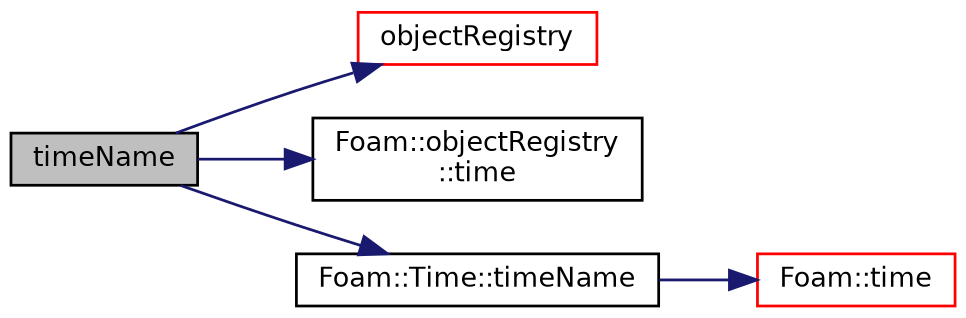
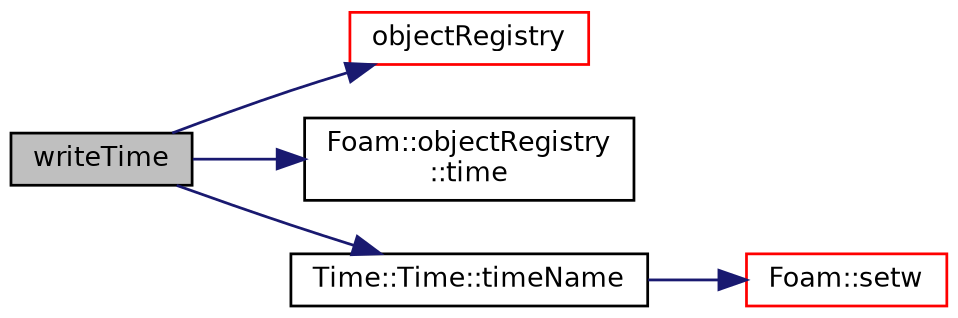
node "timeName": label "timeName" -> "writeTime"
node "Foam::Time::timeName": label "Foam::Time::timeName" -> "Time::Time::timeName"
node "Foam::time": label "Foam::time" -> "Foam::setw"
